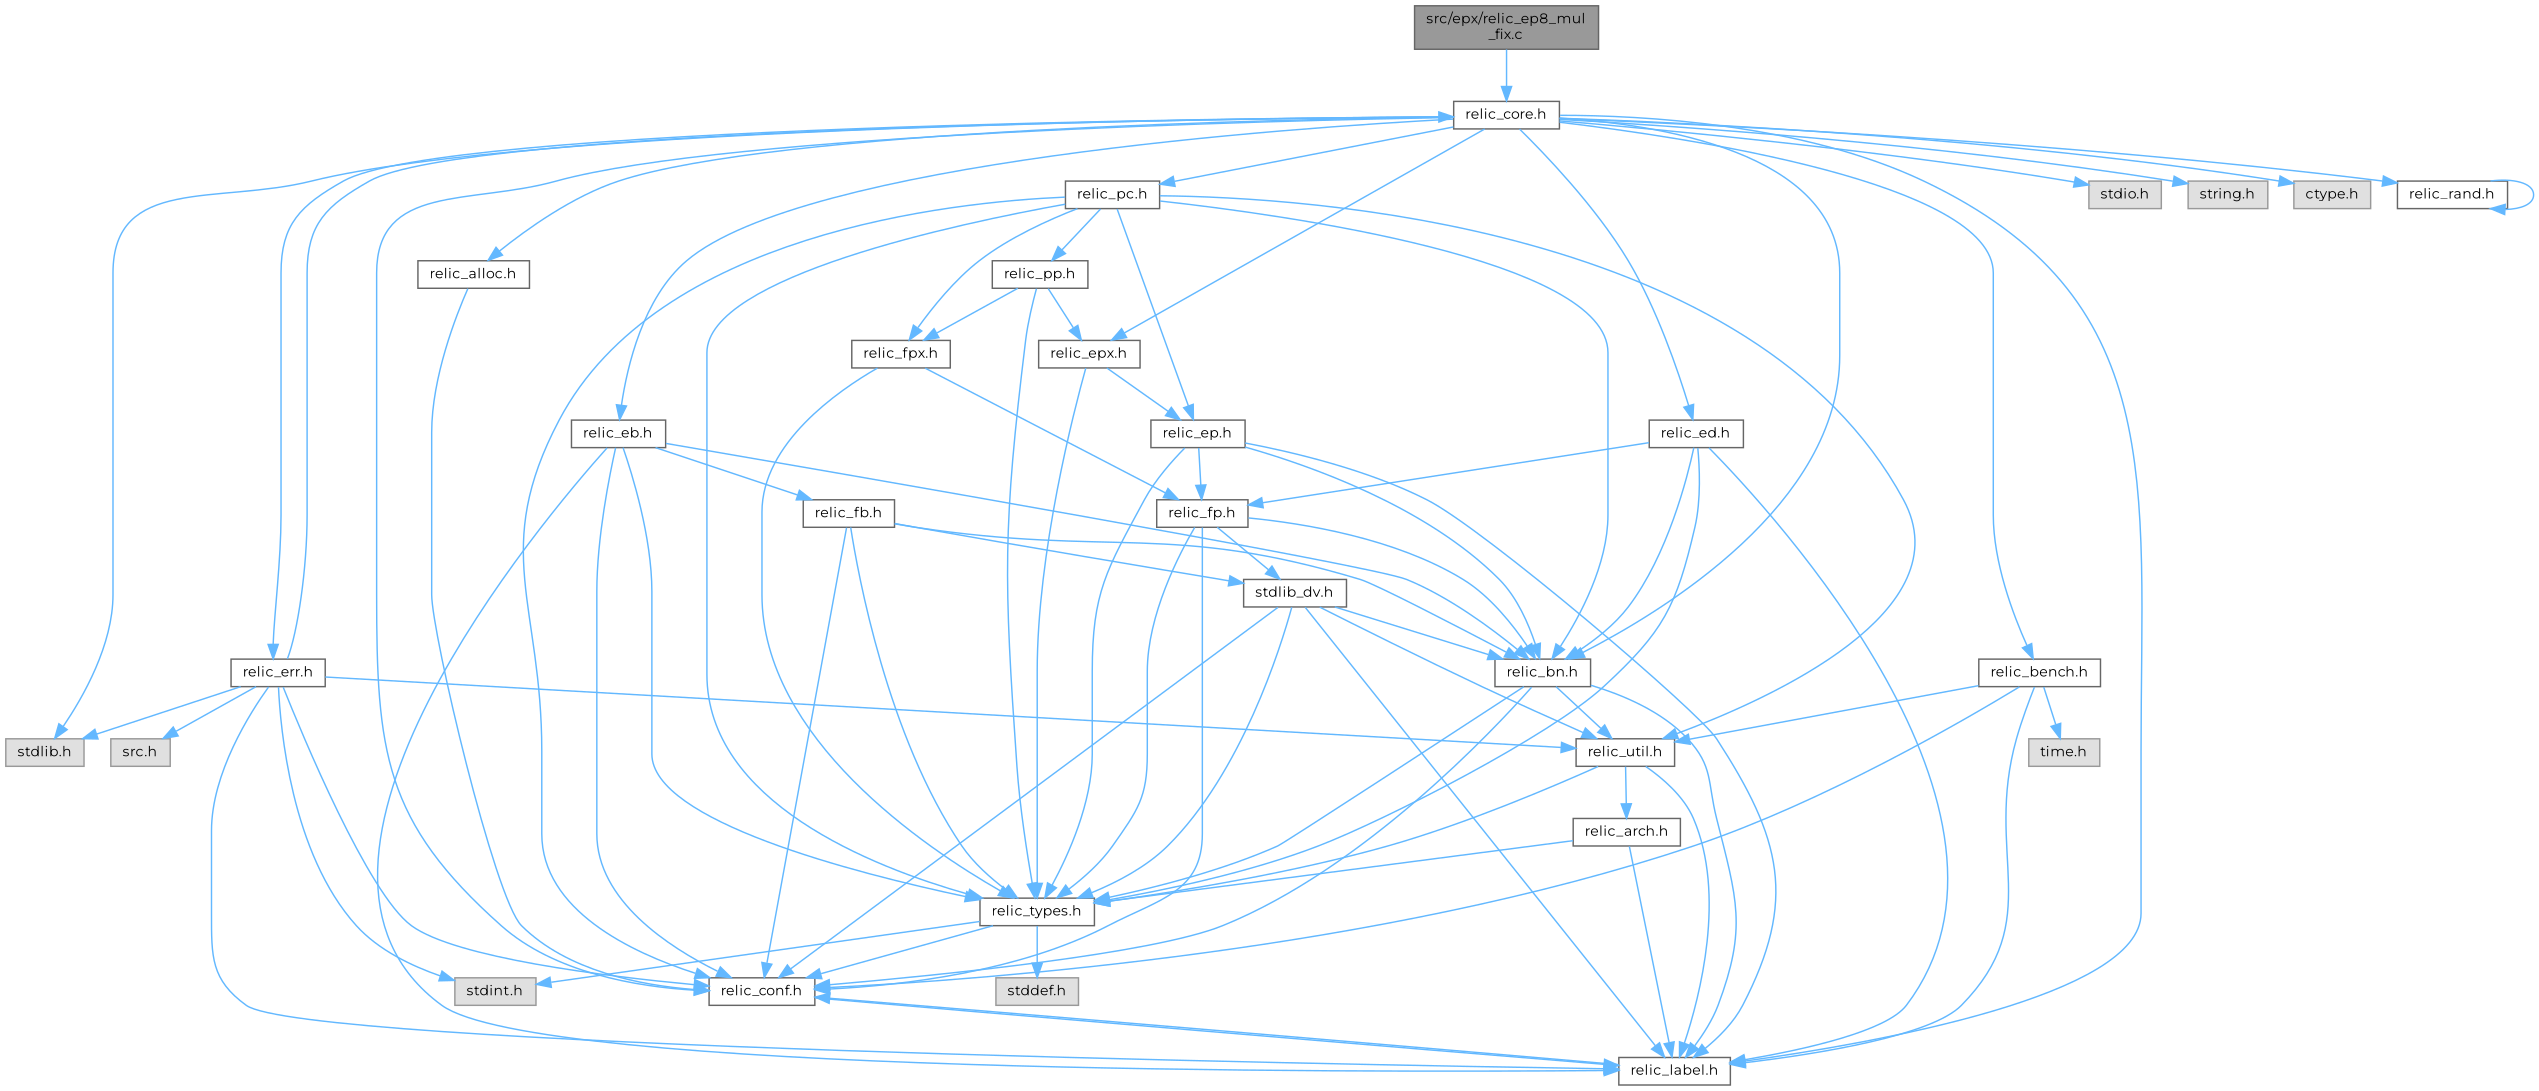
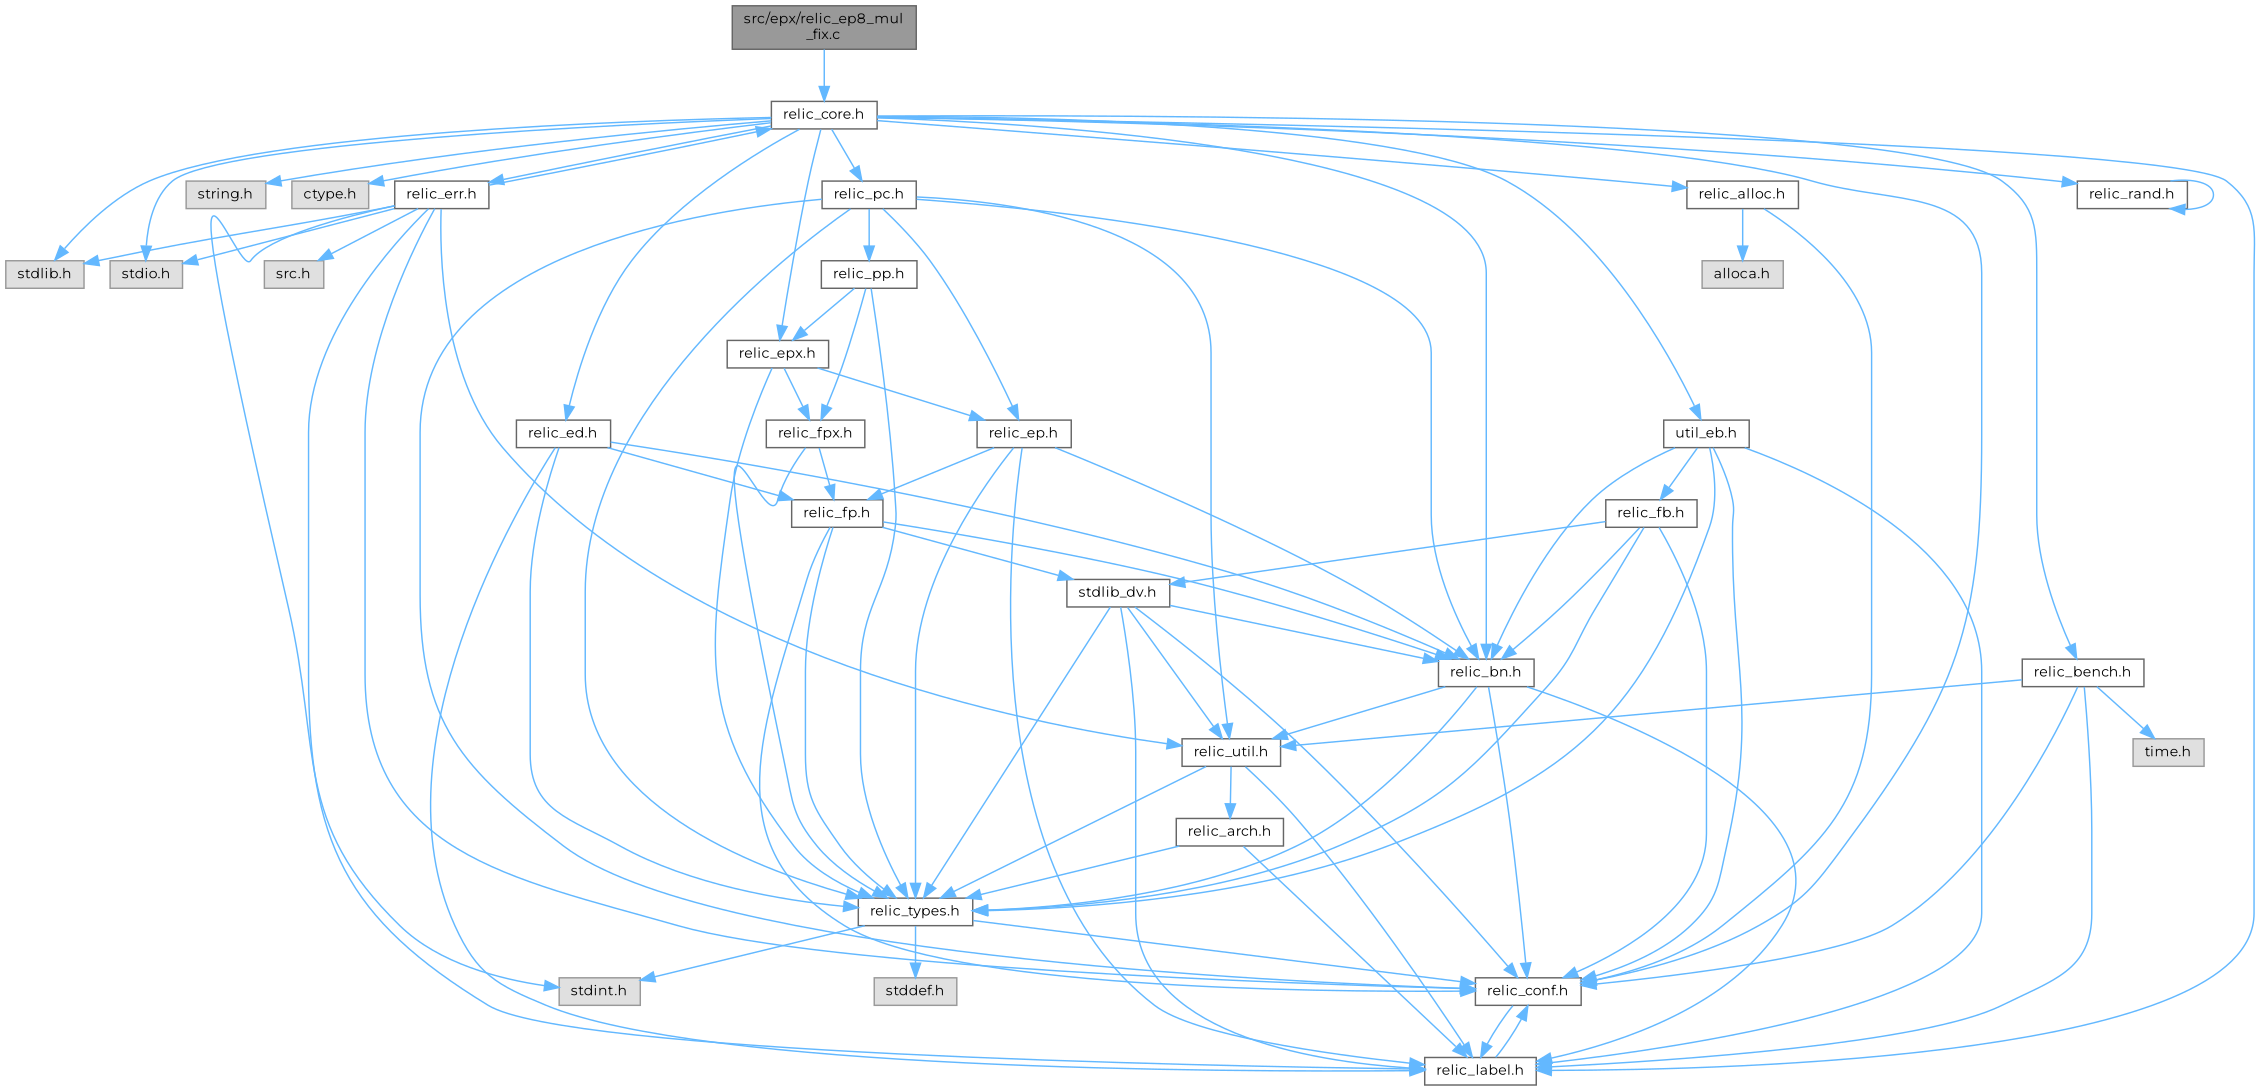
edge "relic_err.h" -> "stdio.h": added
edge "relic_pc.h" -> "relic_fpx.h": now "relic_epx.h" -> "relic_fpx.h"
node "alloca.h": added
node "relic_eb.h": label "relic_eb.h" -> "util_eb.h"
